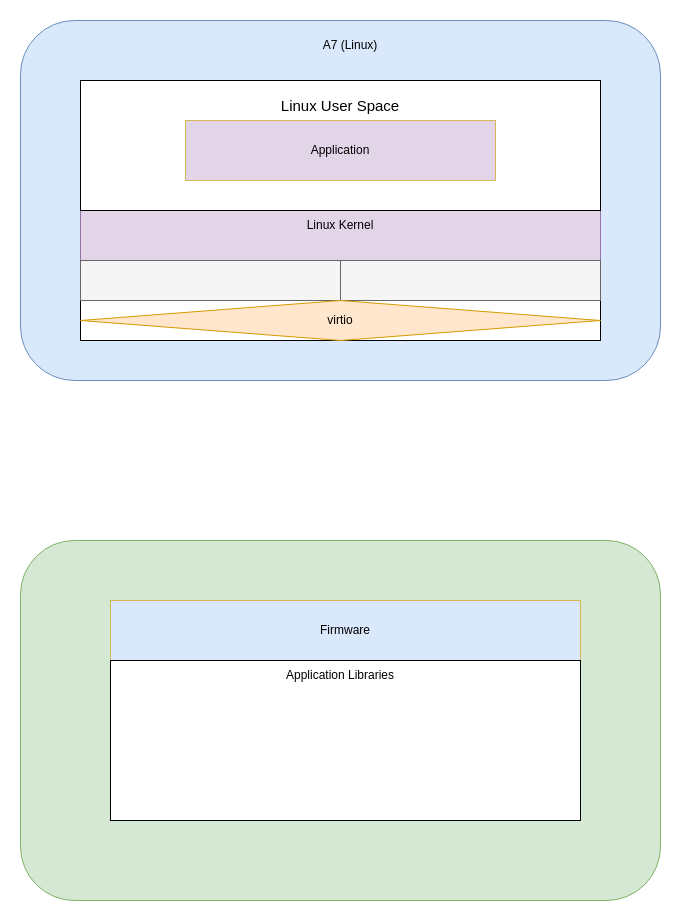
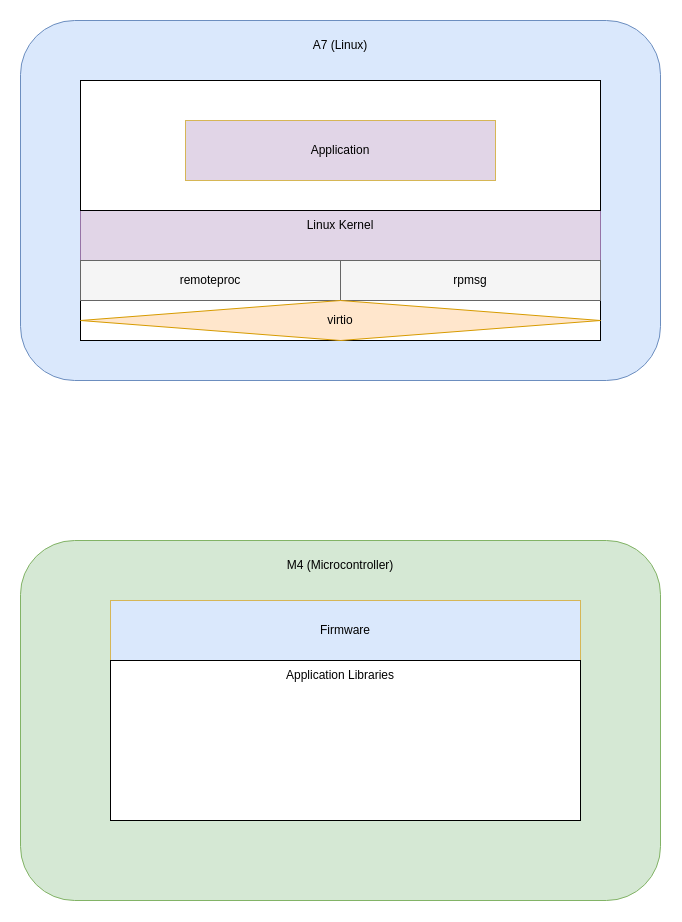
node "A7 (Linux)": moved (351, 46) -> (341, 46)
node "Linux User Space": removed
node "remoteproc": added
node "rpmsg": added
node "M4 (Microcontroller)": added
